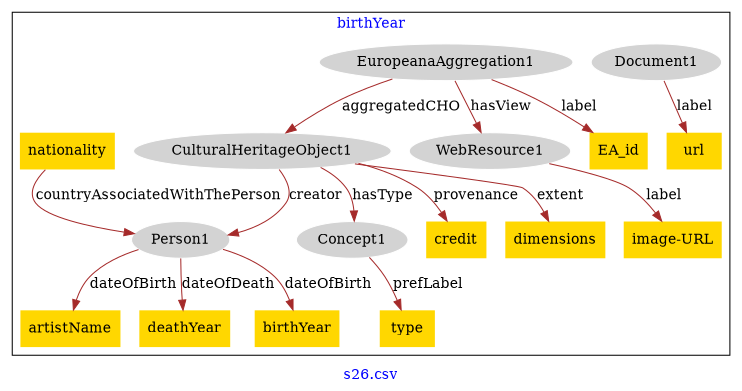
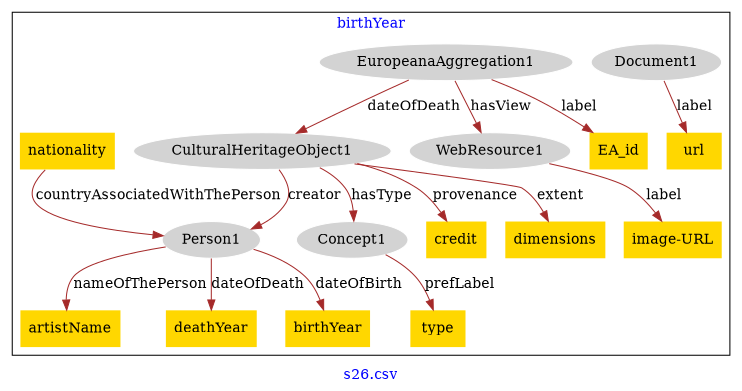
edge "EuropeanaAggregation1" -> "CulturalHeritageObject1": label "aggregatedCHO" -> "dateOfDeath"
edge "Person1" -> "artistName": label "dateOfBirth" -> "nameOfThePerson"
